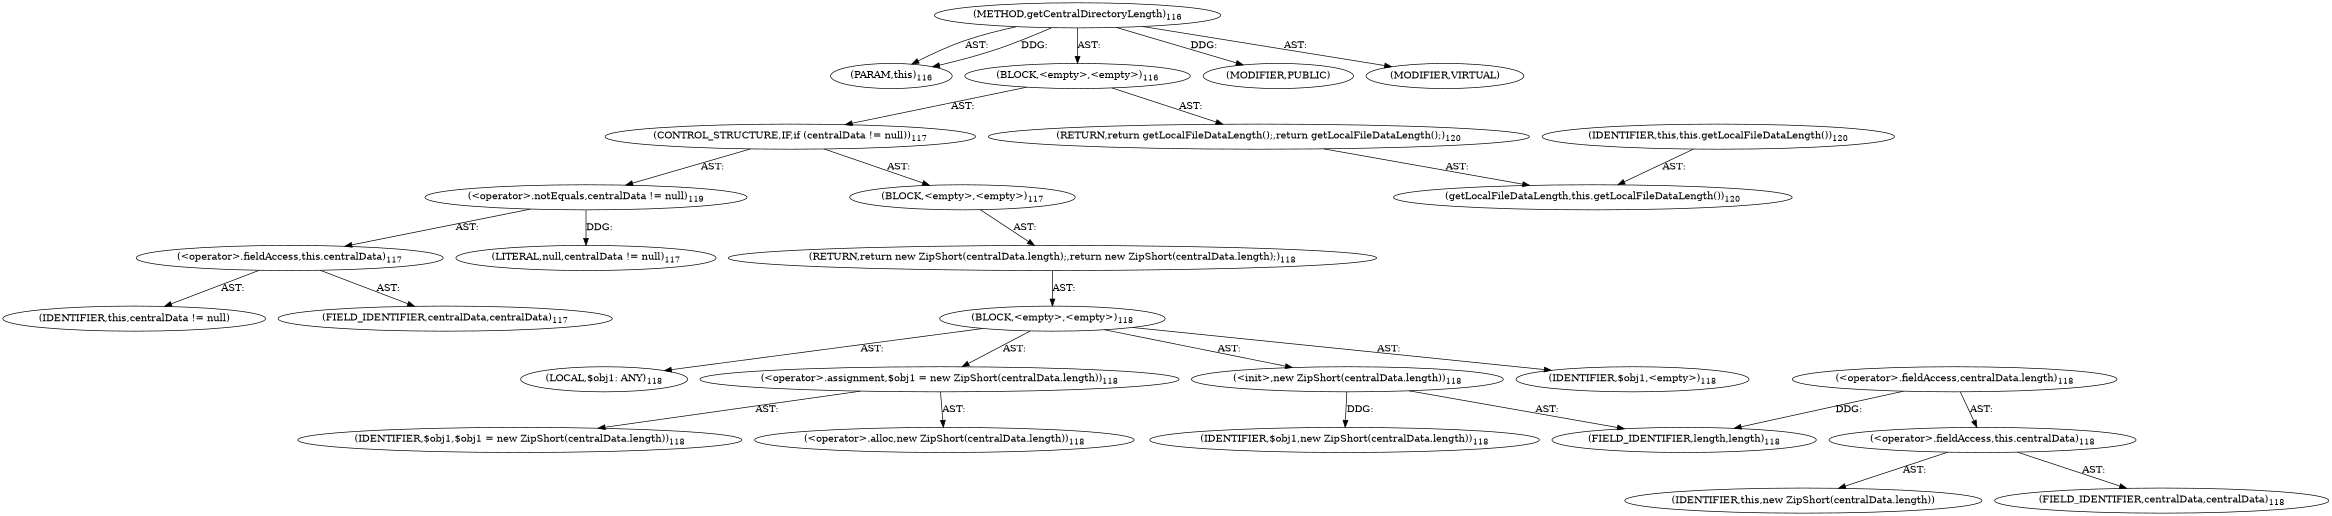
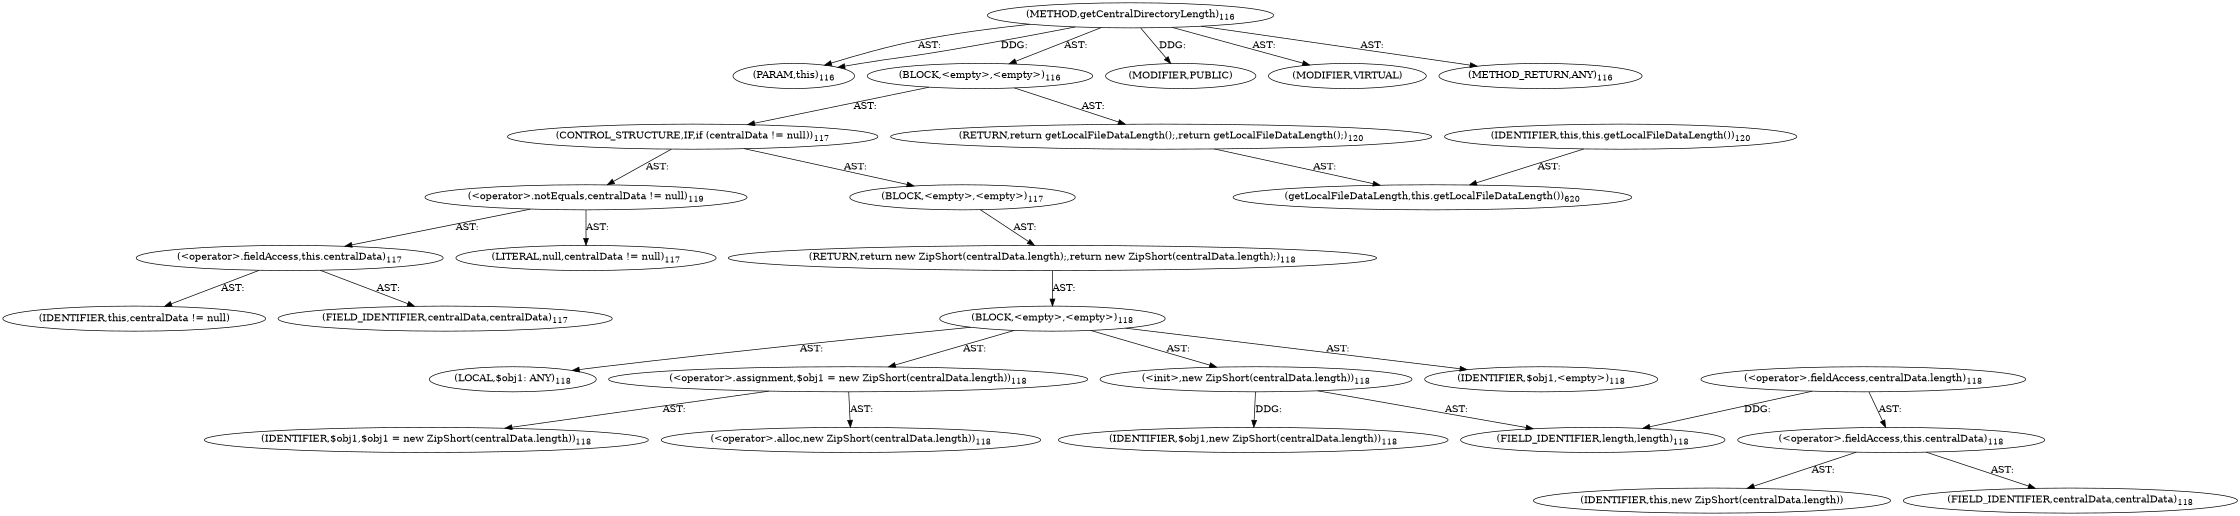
node "(METHOD_RETURN,ANY)": added
node "(getLocalFileDataLength,this.getLocalFileDataLength())": text "120" -> "620"
edge "(<operator>.notEquals,centralData != null)" -> "(LITERAL,null,centralData != null)": label "DDG: " -> "AST: "
